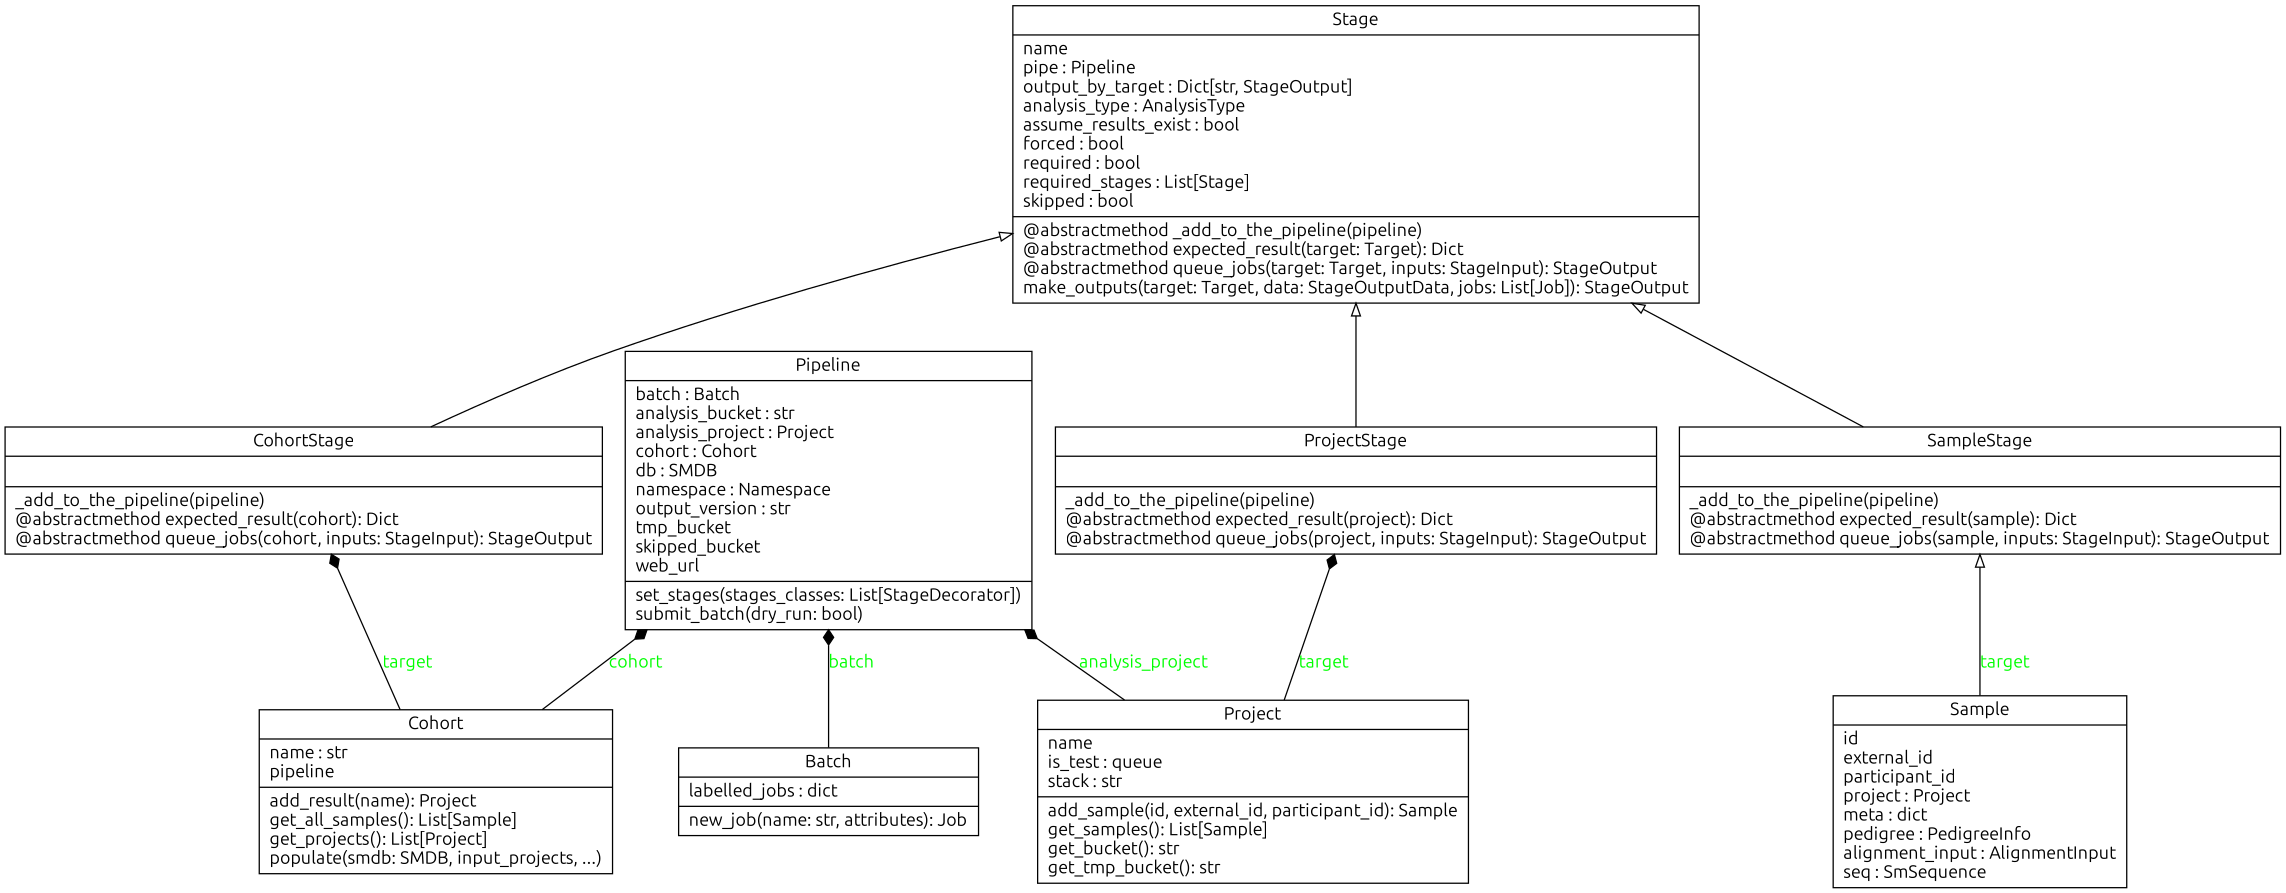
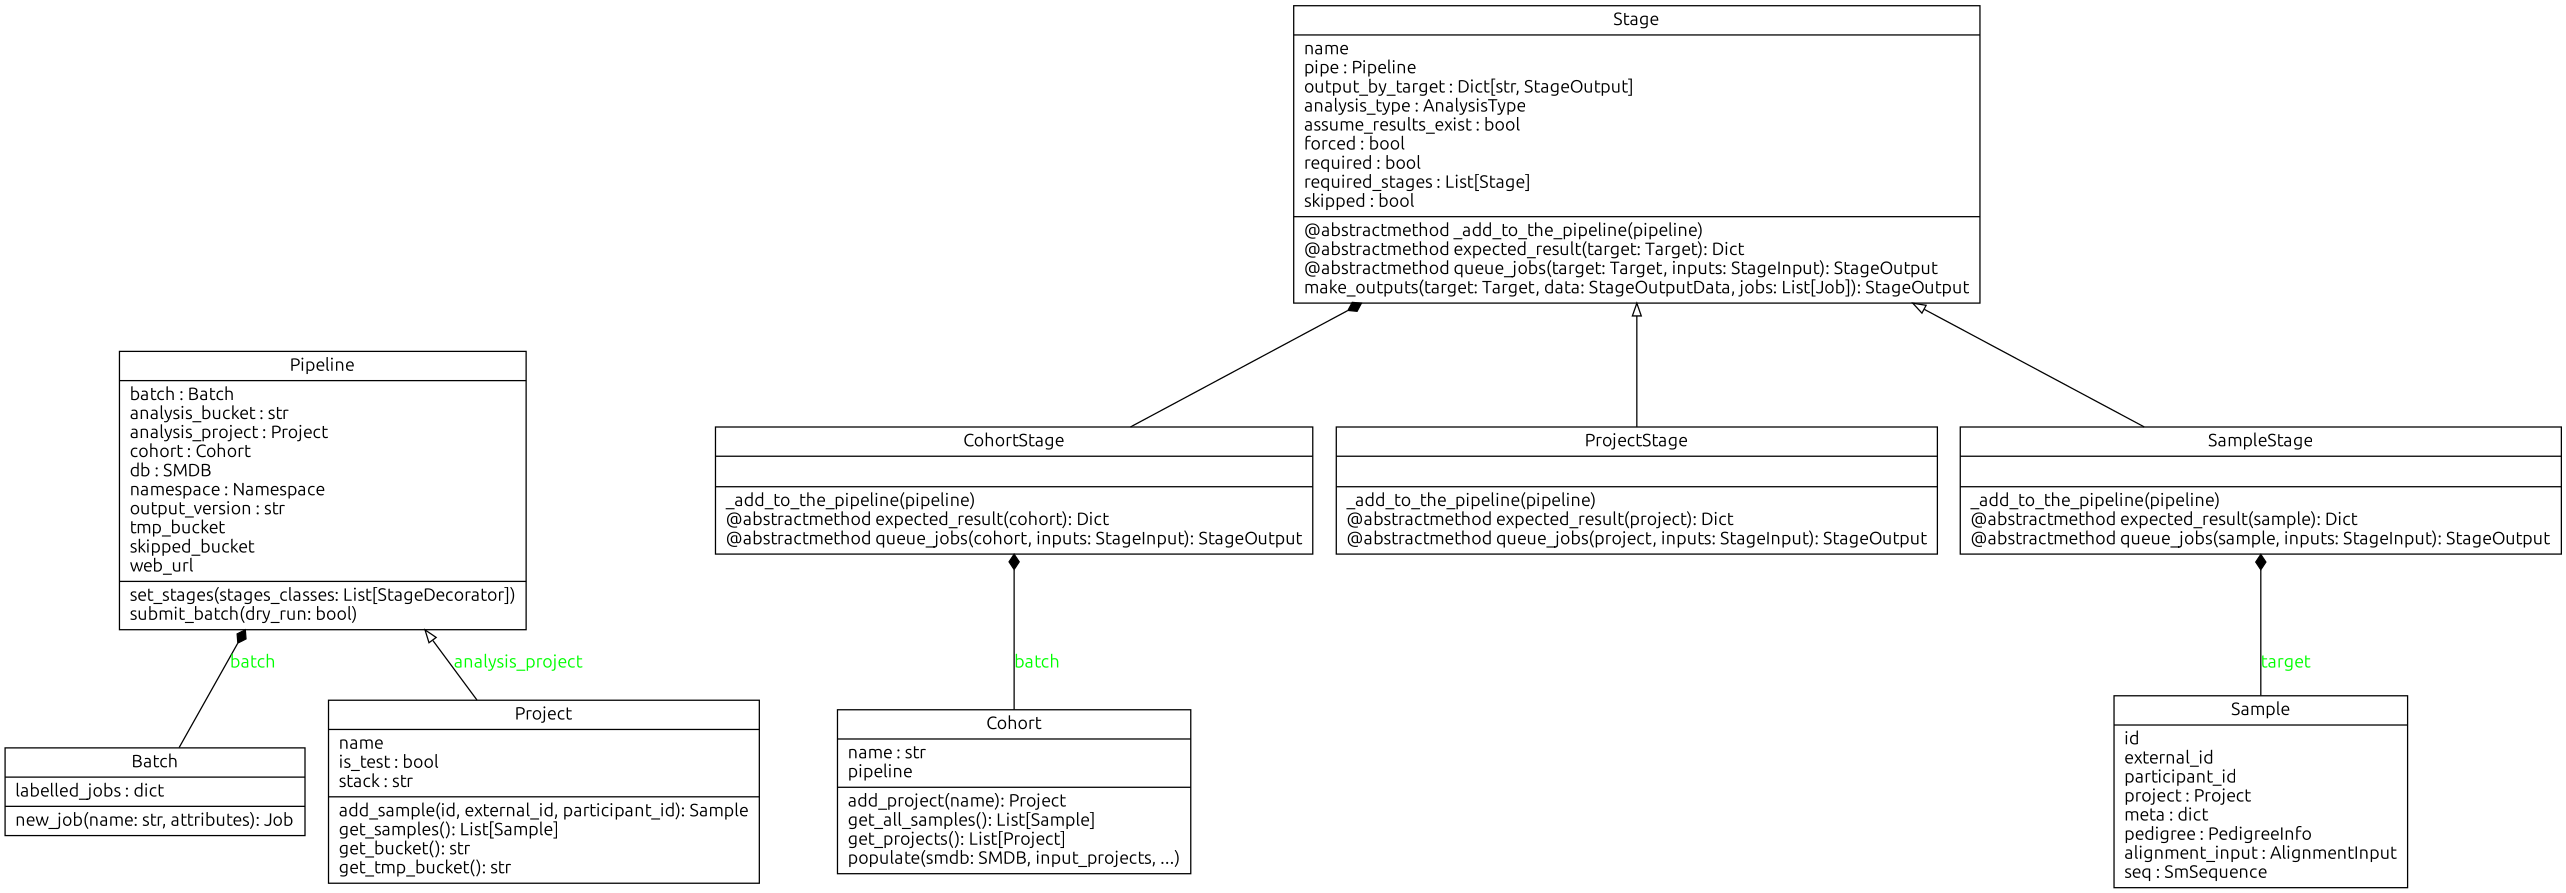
edge "CohortStage" -> "Stage": arrowhead empty -> diamond
edge "Sample" -> "SampleStage": arrowhead empty -> diamond
edge "Project" -> "ProjectStage": removed, label "target"
edge "Cohort" -> "CohortStage": label "target" -> "batch"
edge "Project" -> "Pipeline": arrowhead diamond -> empty
edge "Cohort" -> "Pipeline": removed, label "cohort"
node "Project": text "is_test : queue" -> "is_test : bool"
node "Cohort": text "add_result(name): Project" -> "add_project(name): Project"
